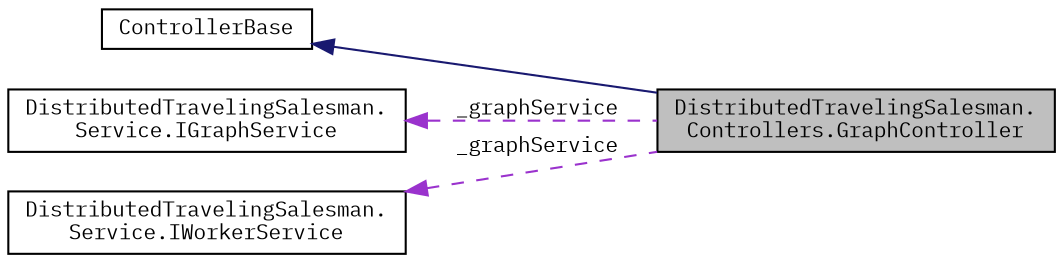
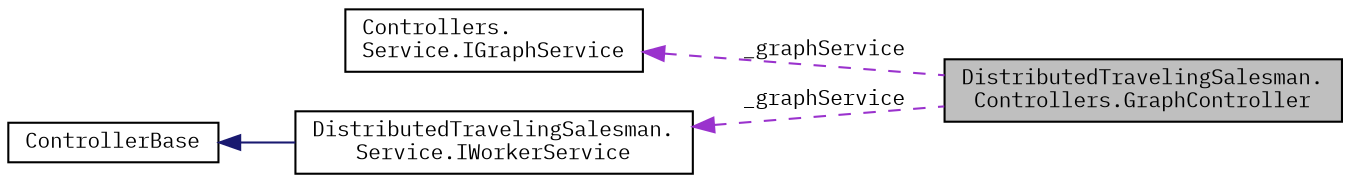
edge "DistributedTravelingSalesman. Controllers.GraphController" -> "ControllerBase": now "DistributedTravelingSalesman. Service.IWorkerService" -> "ControllerBase"
node "DistributedTravelingSalesman. Service.IGraphService": label "DistributedTravelingSalesman. Service.IGraphService" -> "Controllers. Service.IGraphService"
